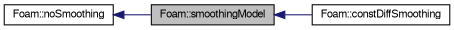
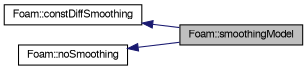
edge "Foam::constDiffSmoothing" -> "Foam::smoothingModel": reversed
